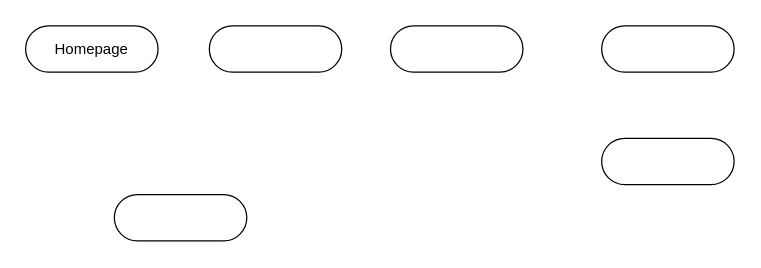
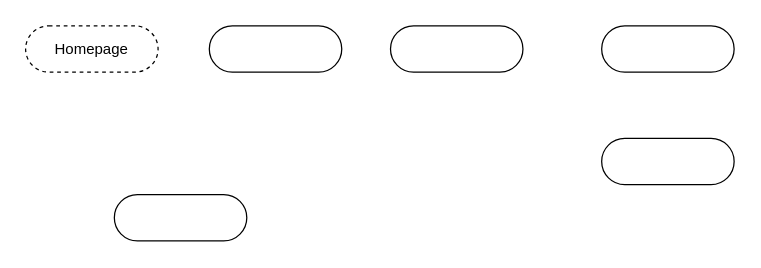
node "Homepage": style solid -> dashed
